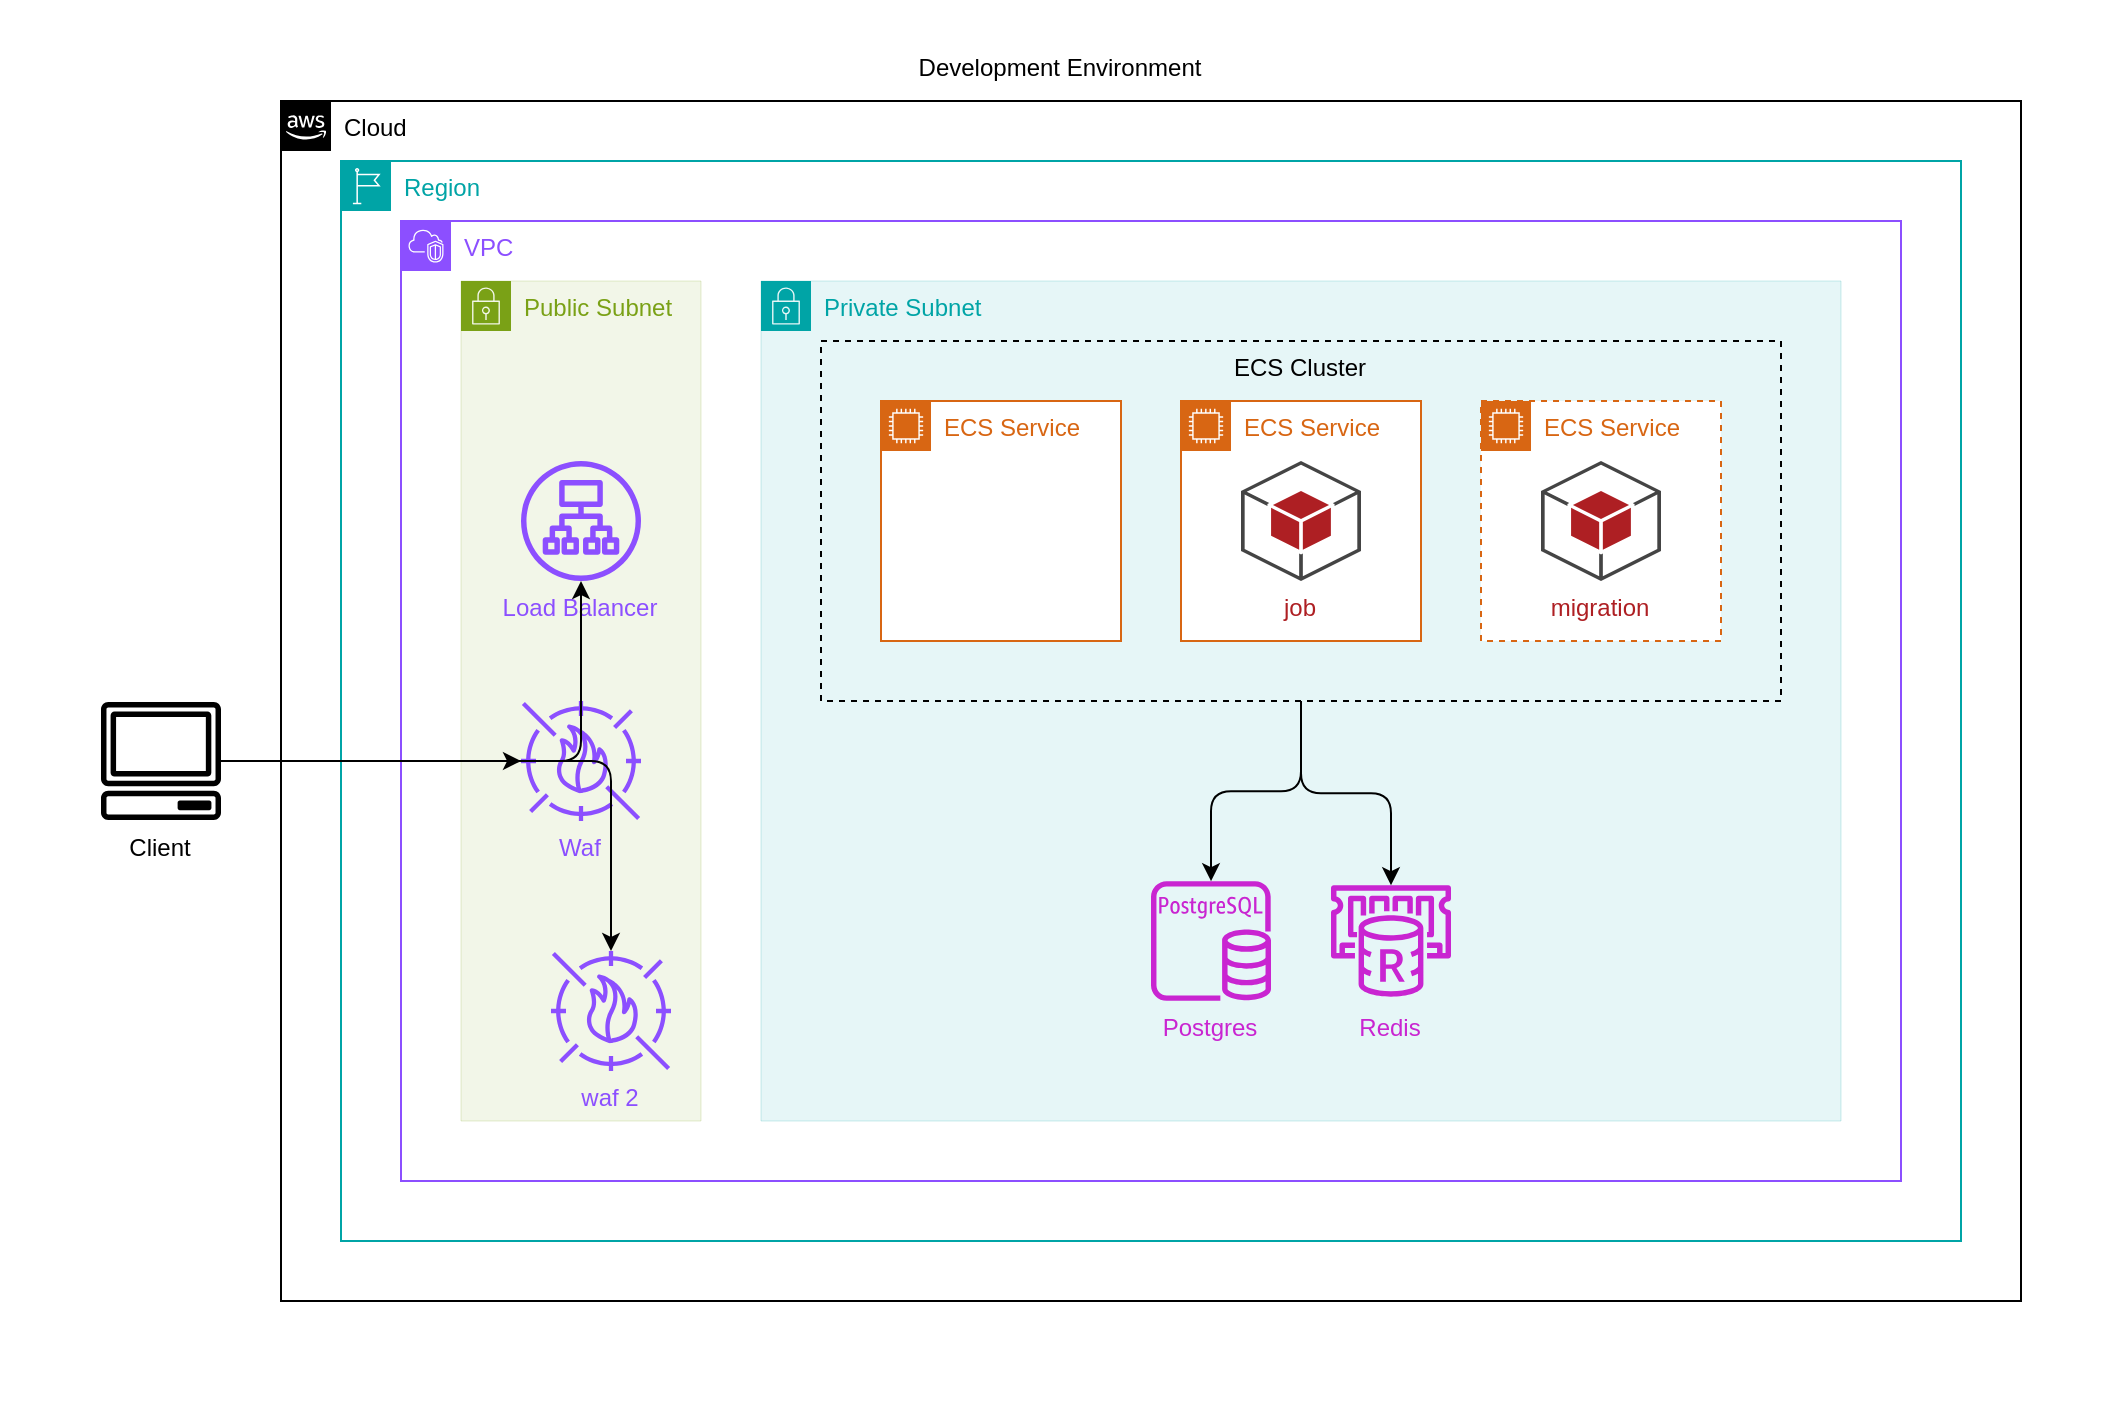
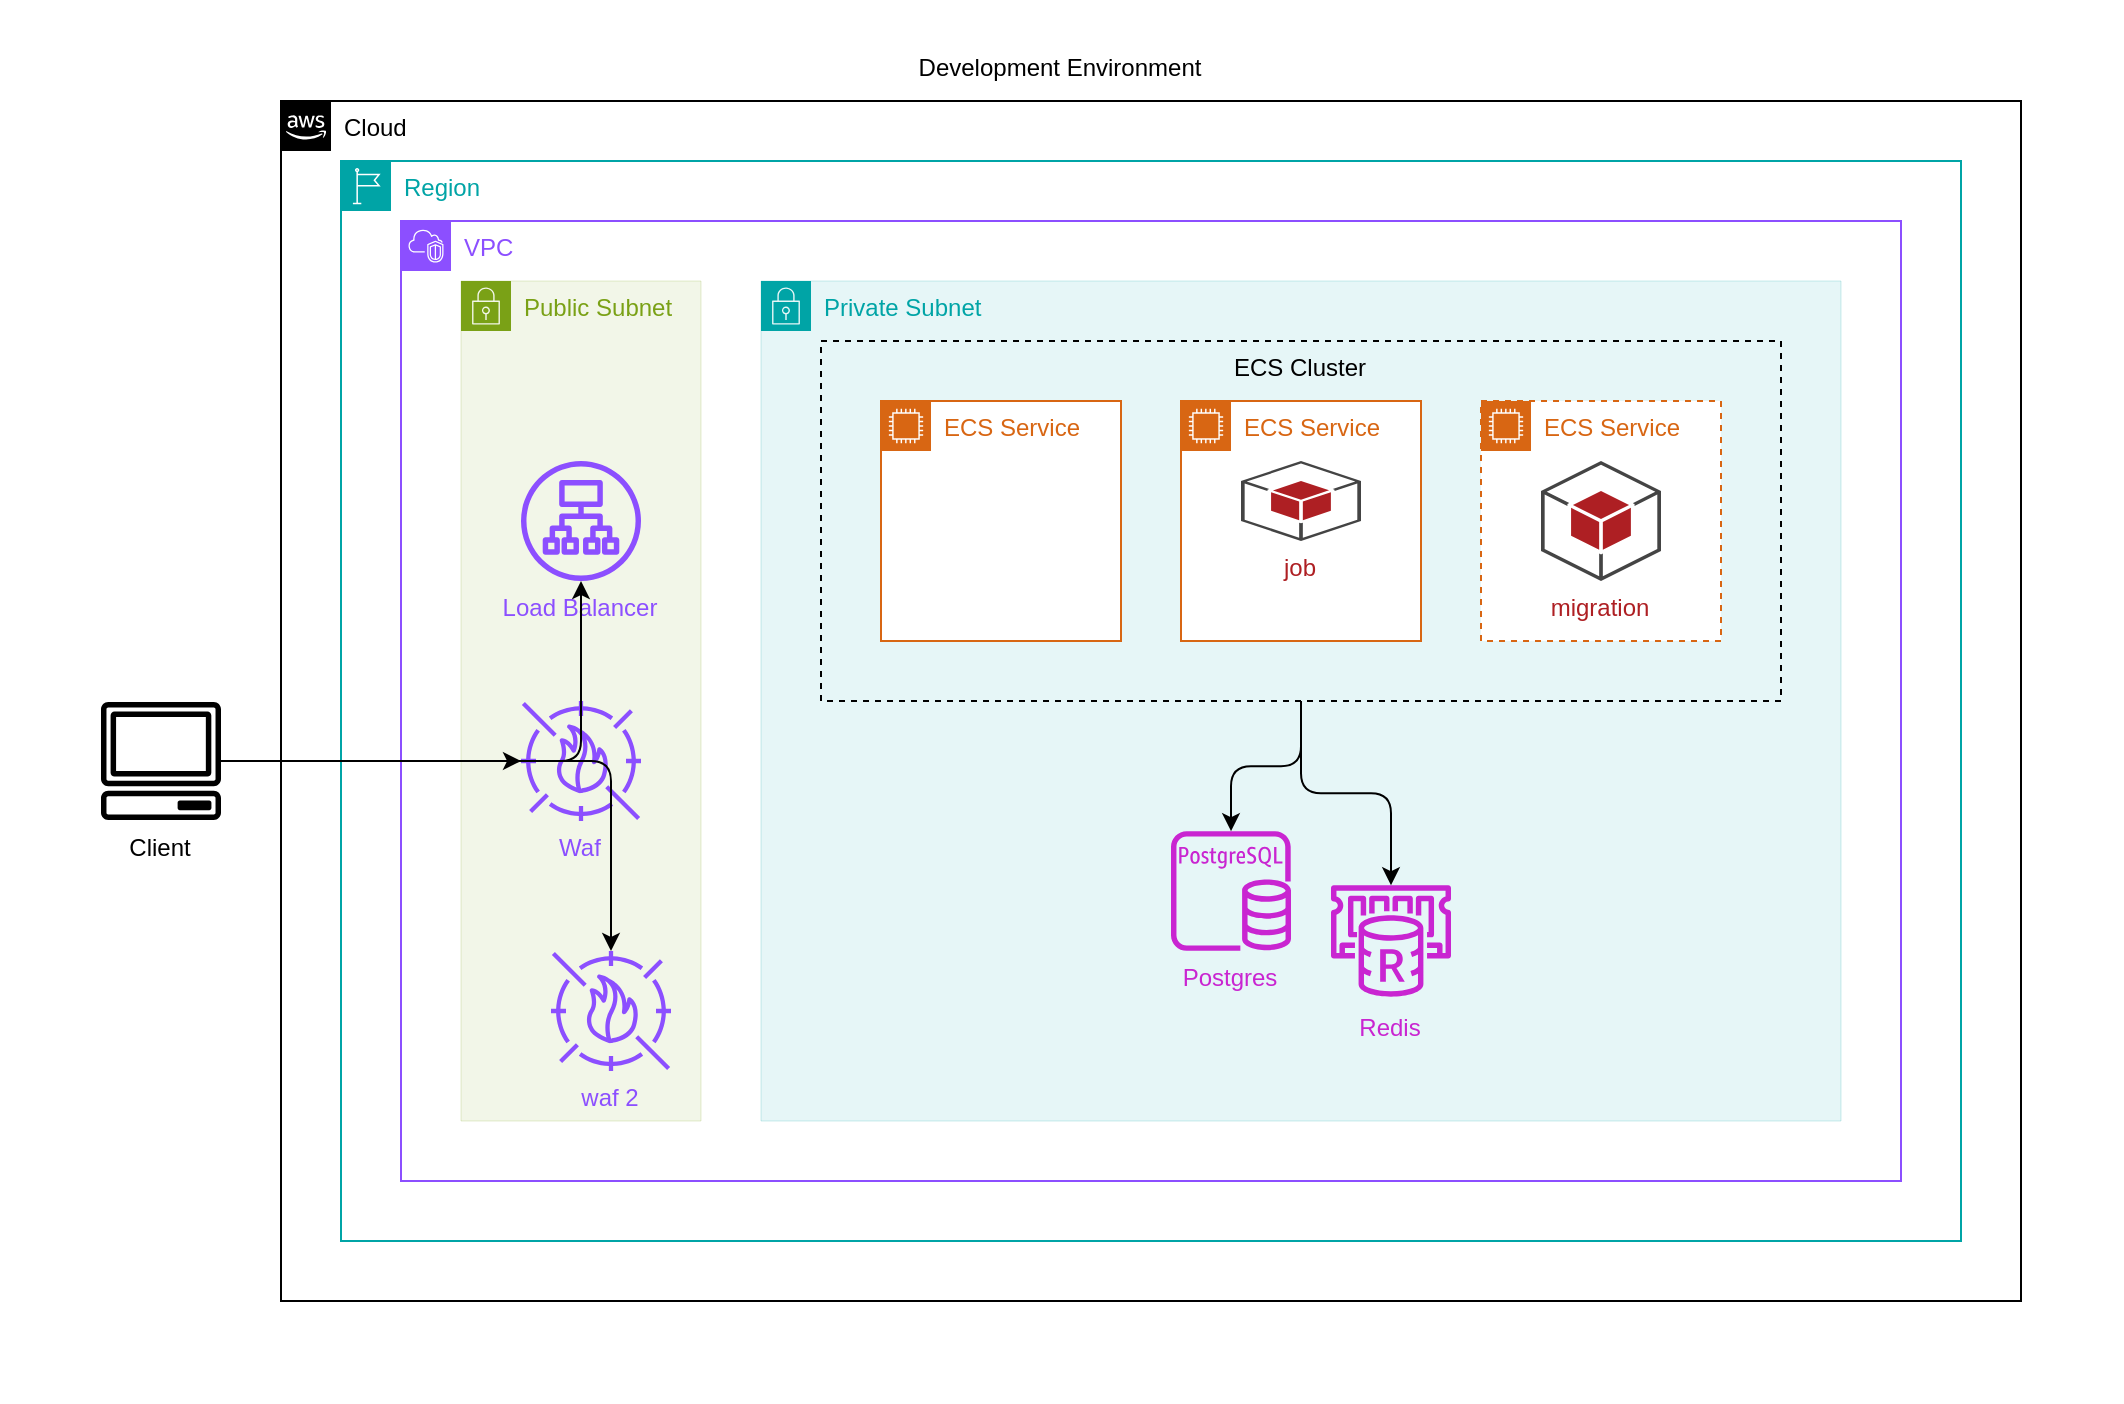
node "job": size 120x120 -> 120x80
node "Postgres": moved (1211, 941) -> (1231, 891)
